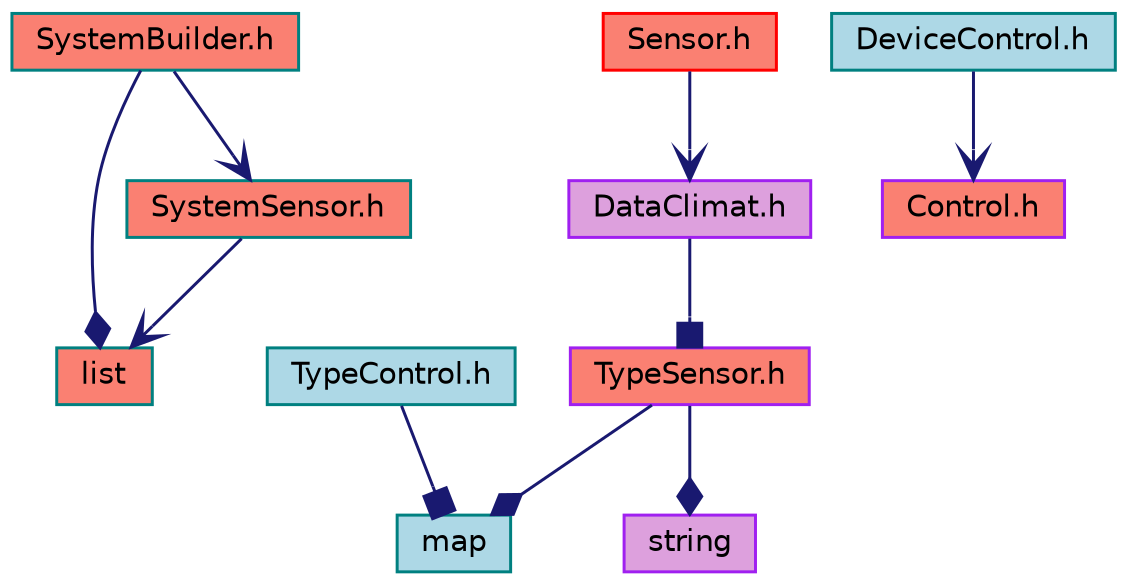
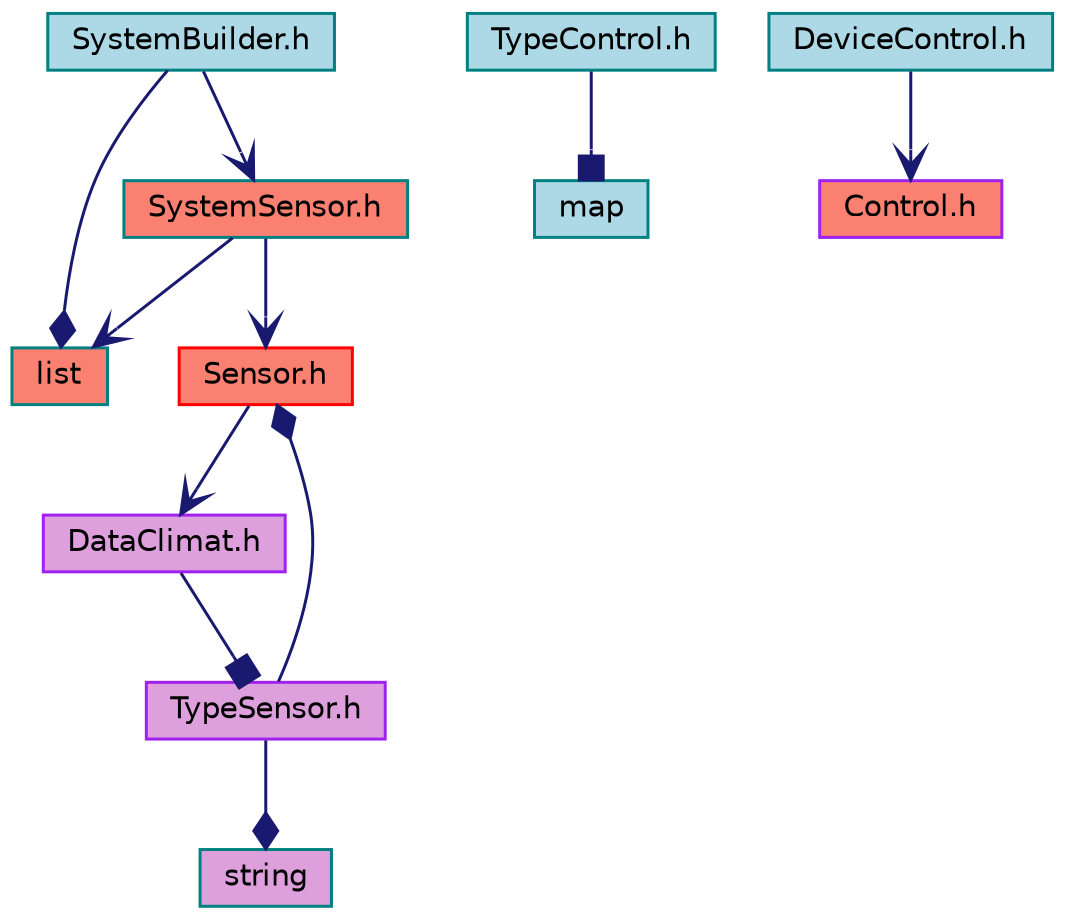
node "SystemBuilder.h": fillcolor salmon -> lightblue
edge "SystemSensor.h" -> "Sensor.h": added
node "TypeSensor.h": fillcolor salmon -> plum
edge "TypeSensor.h" -> "map": now "TypeSensor.h" -> "Sensor.h"
node "string": color purple -> teal
